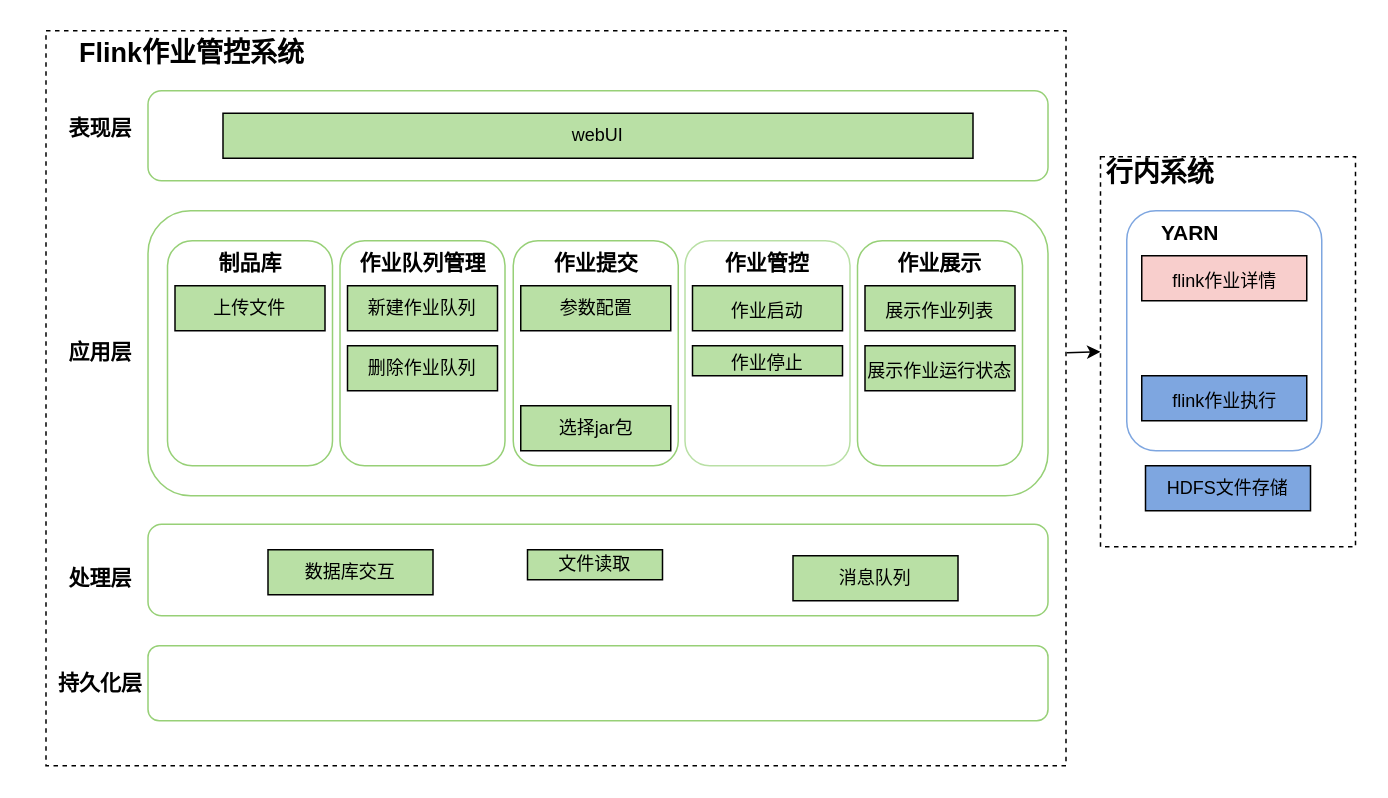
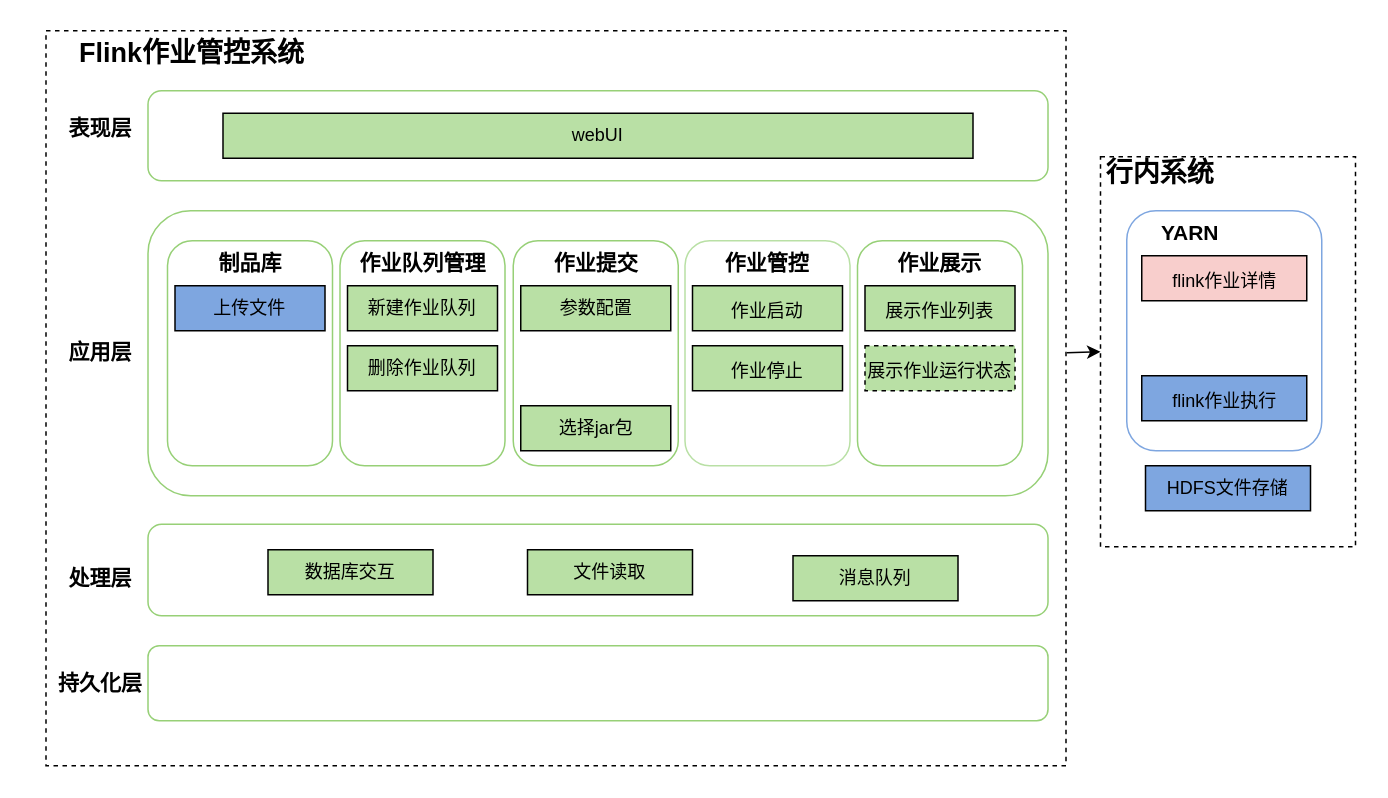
node "上传文件": fillcolor #b9e0a5 -> #7ea6e0
node "作业停止": size 150x30 -> 150x45
node "展示作业运行状态": style solid -> dashed
node "文件读取": size 135x30 -> 165x45
